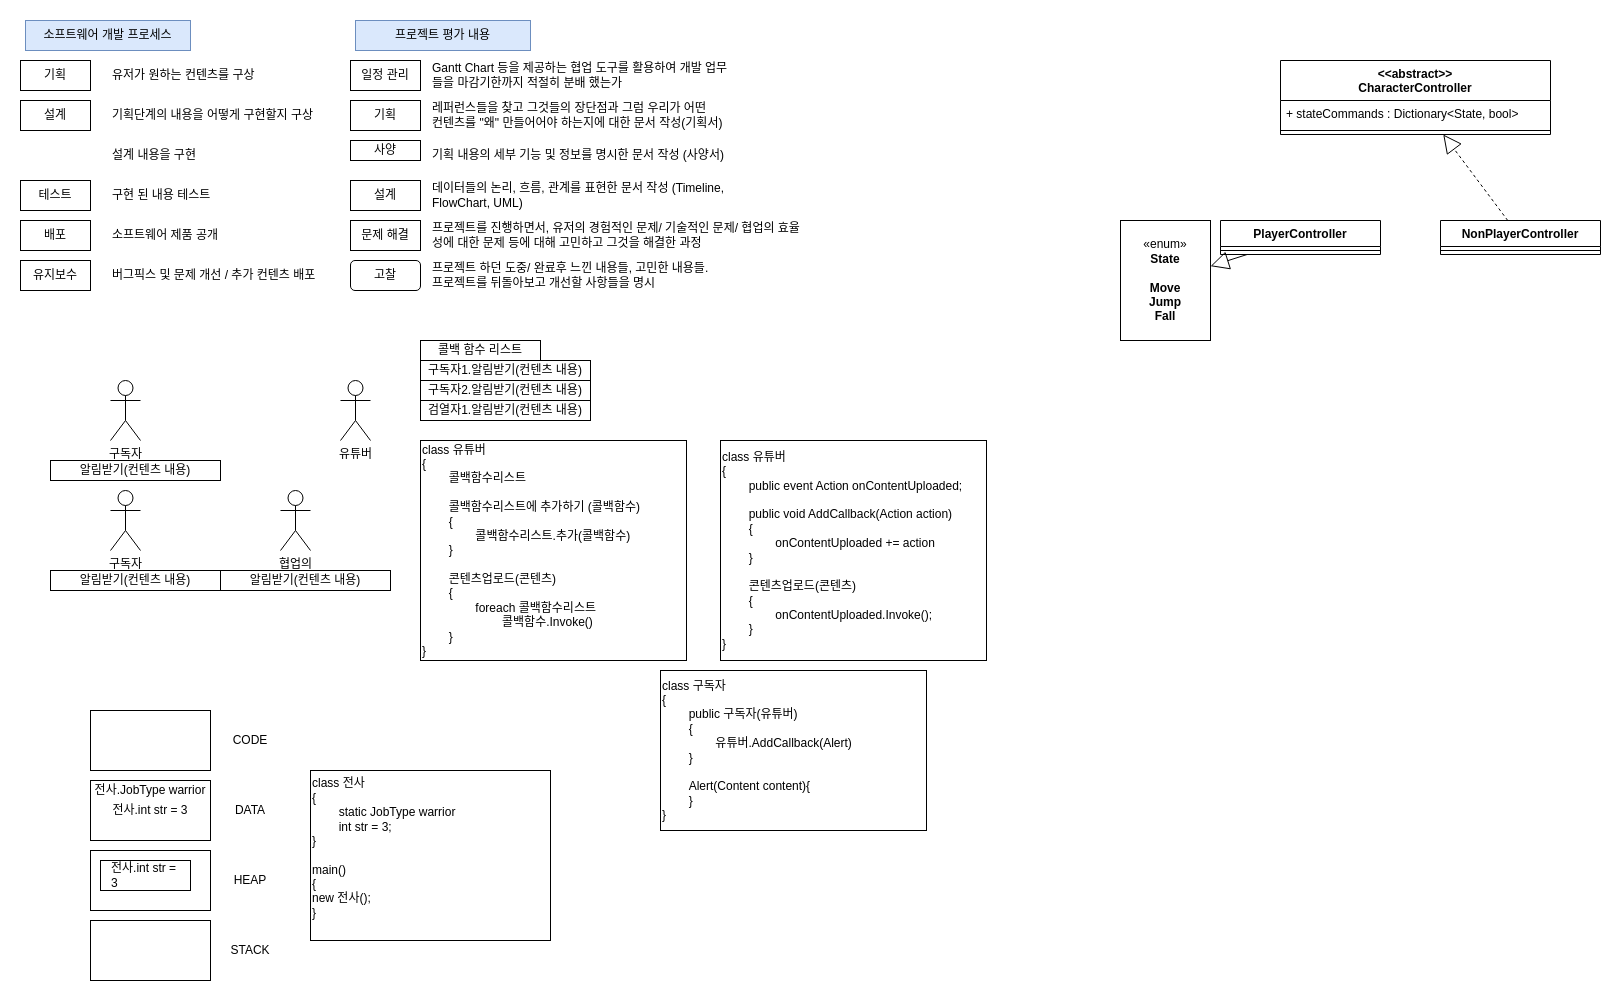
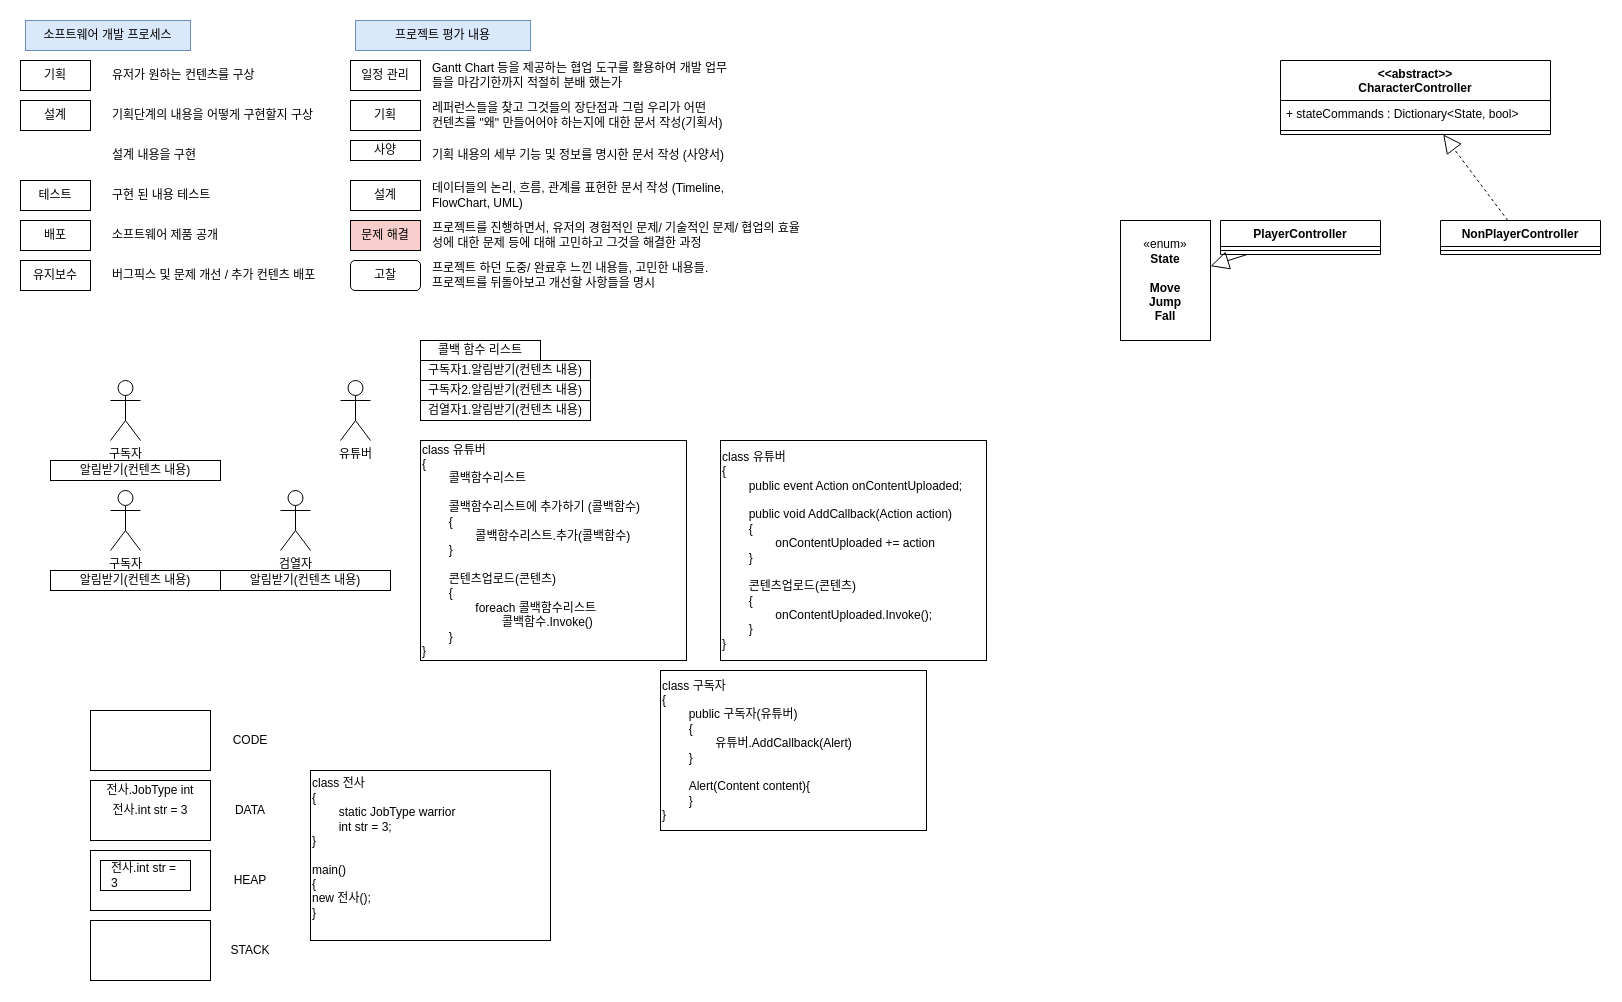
node "문제 해결": fillcolor #ffffff -> #f8cecc
node "협업의": label "협업의" -> "검열자"
node "전사.JobType warrior": label "전사.JobType warrior" -> "전사.JobType int"
